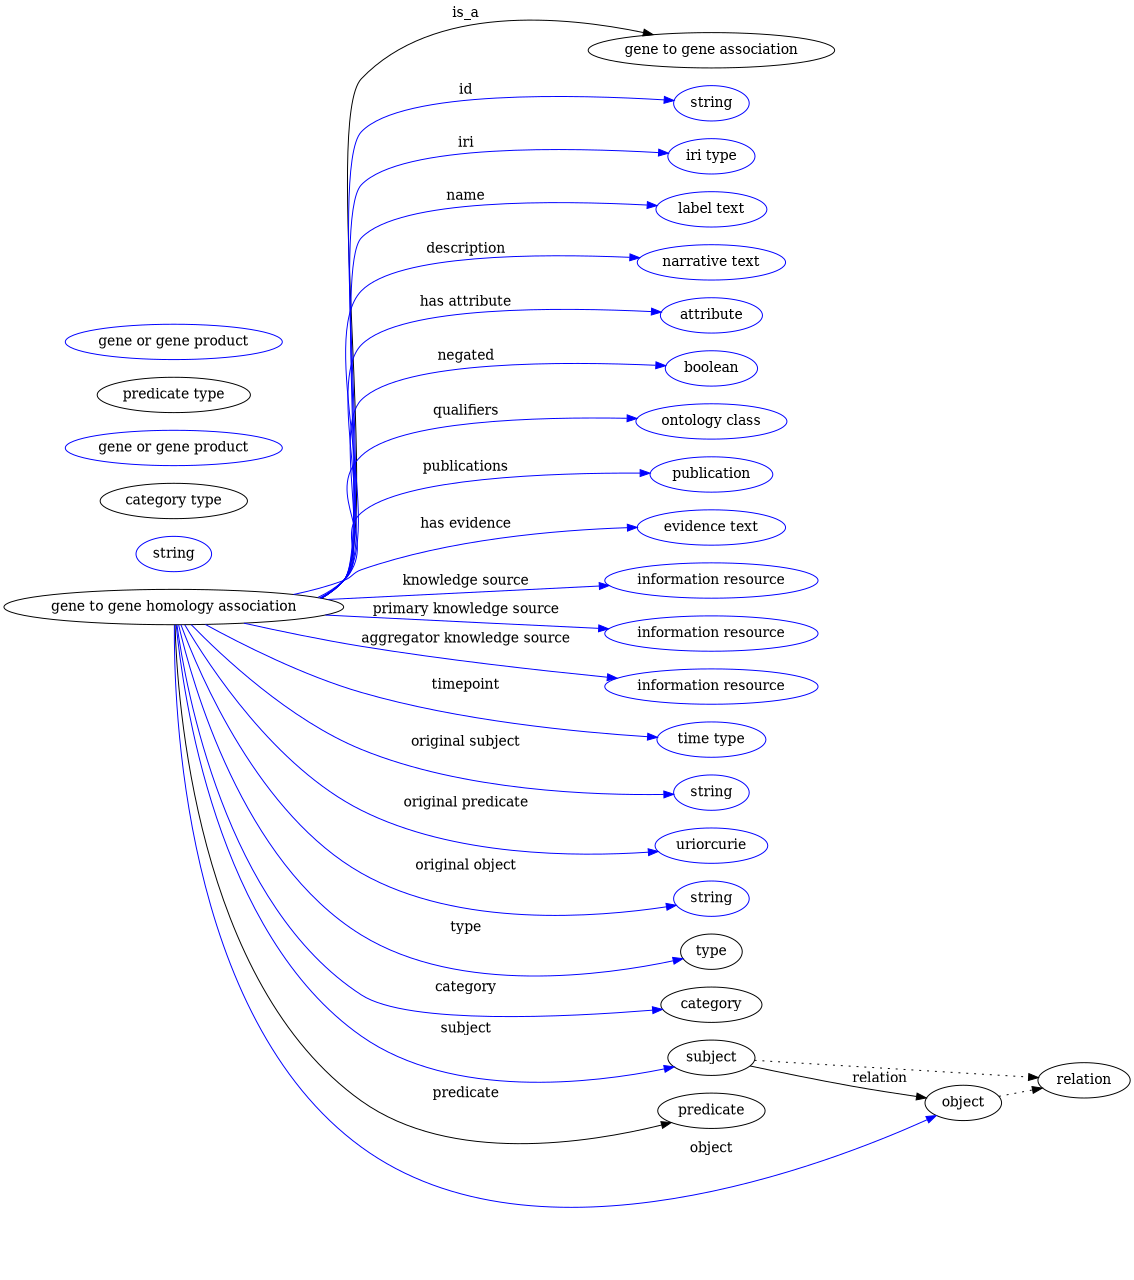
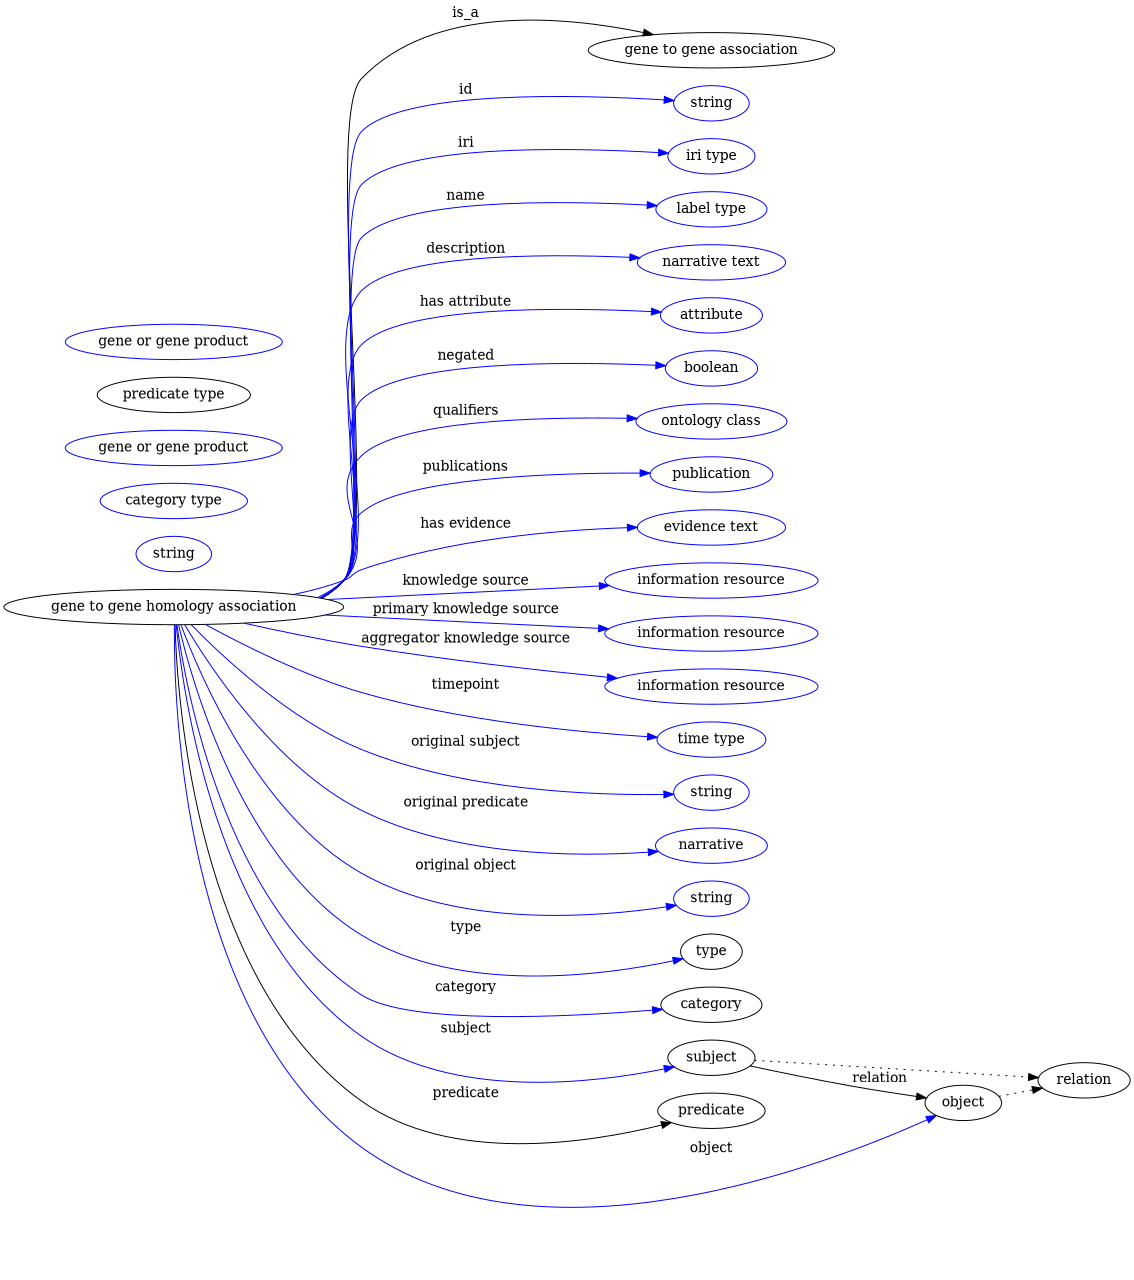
node "label text": label "label text" -> "label type"
node "category type": color black -> blue
node "uriorcurie": label "uriorcurie" -> "narrative"
